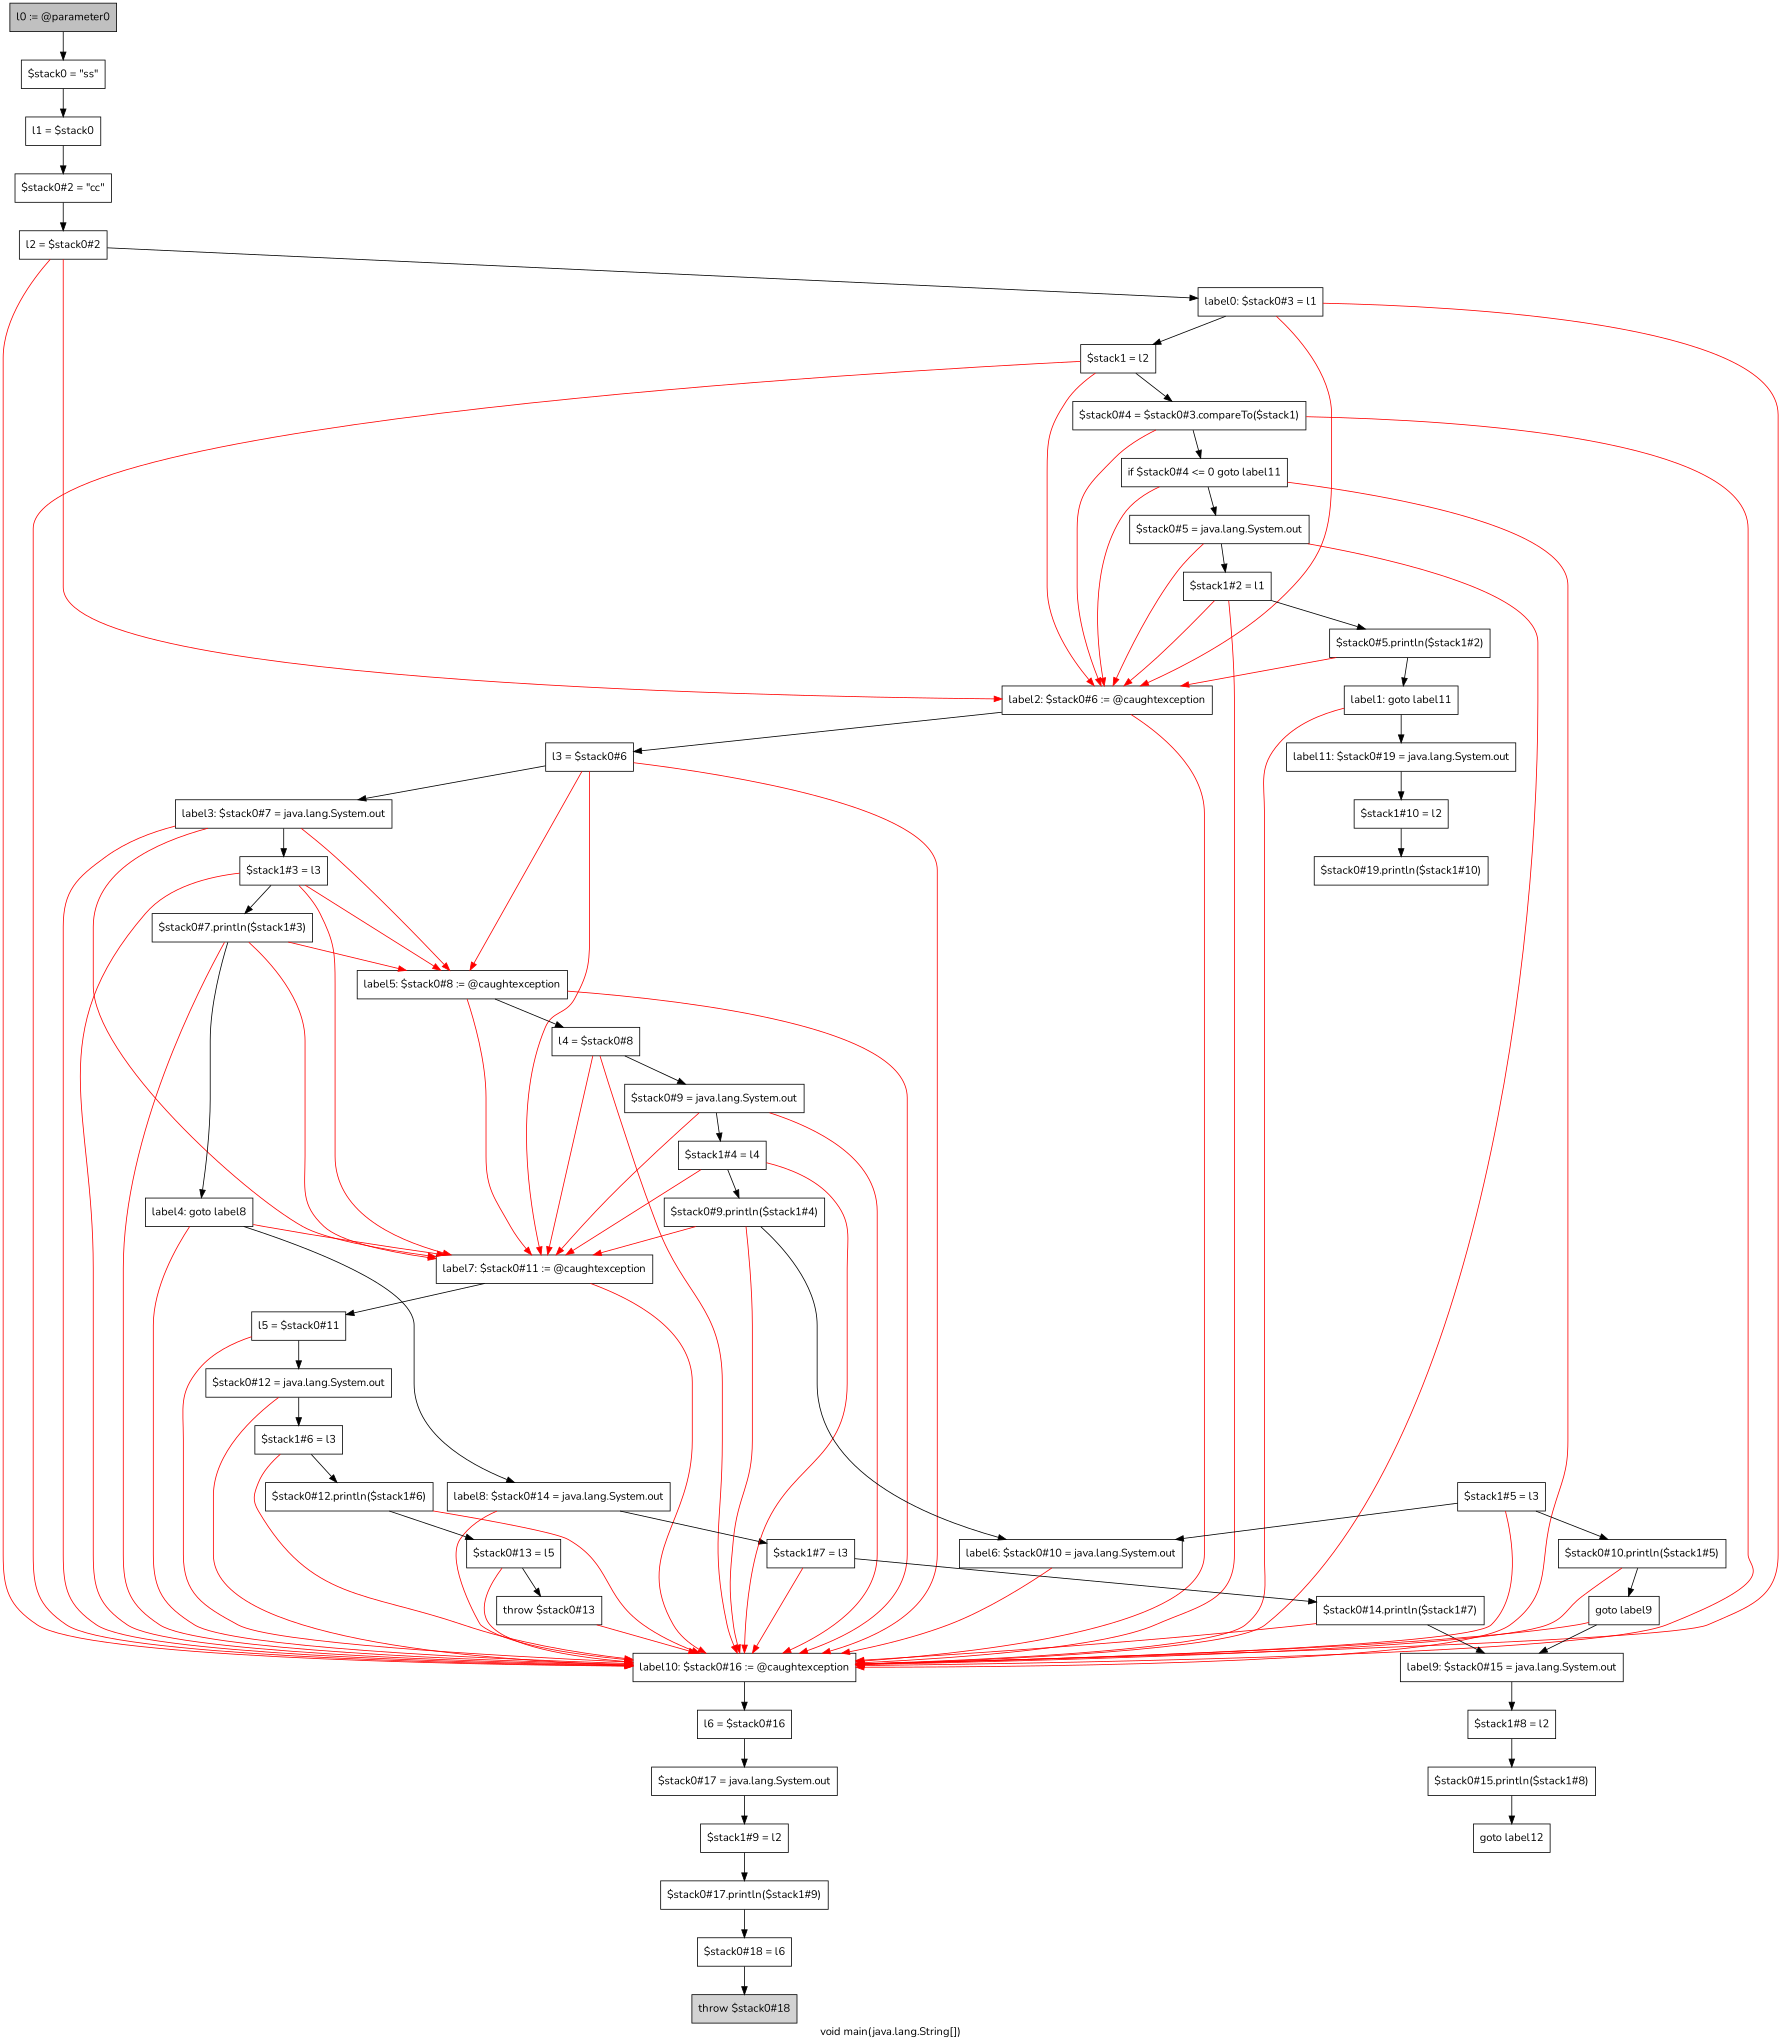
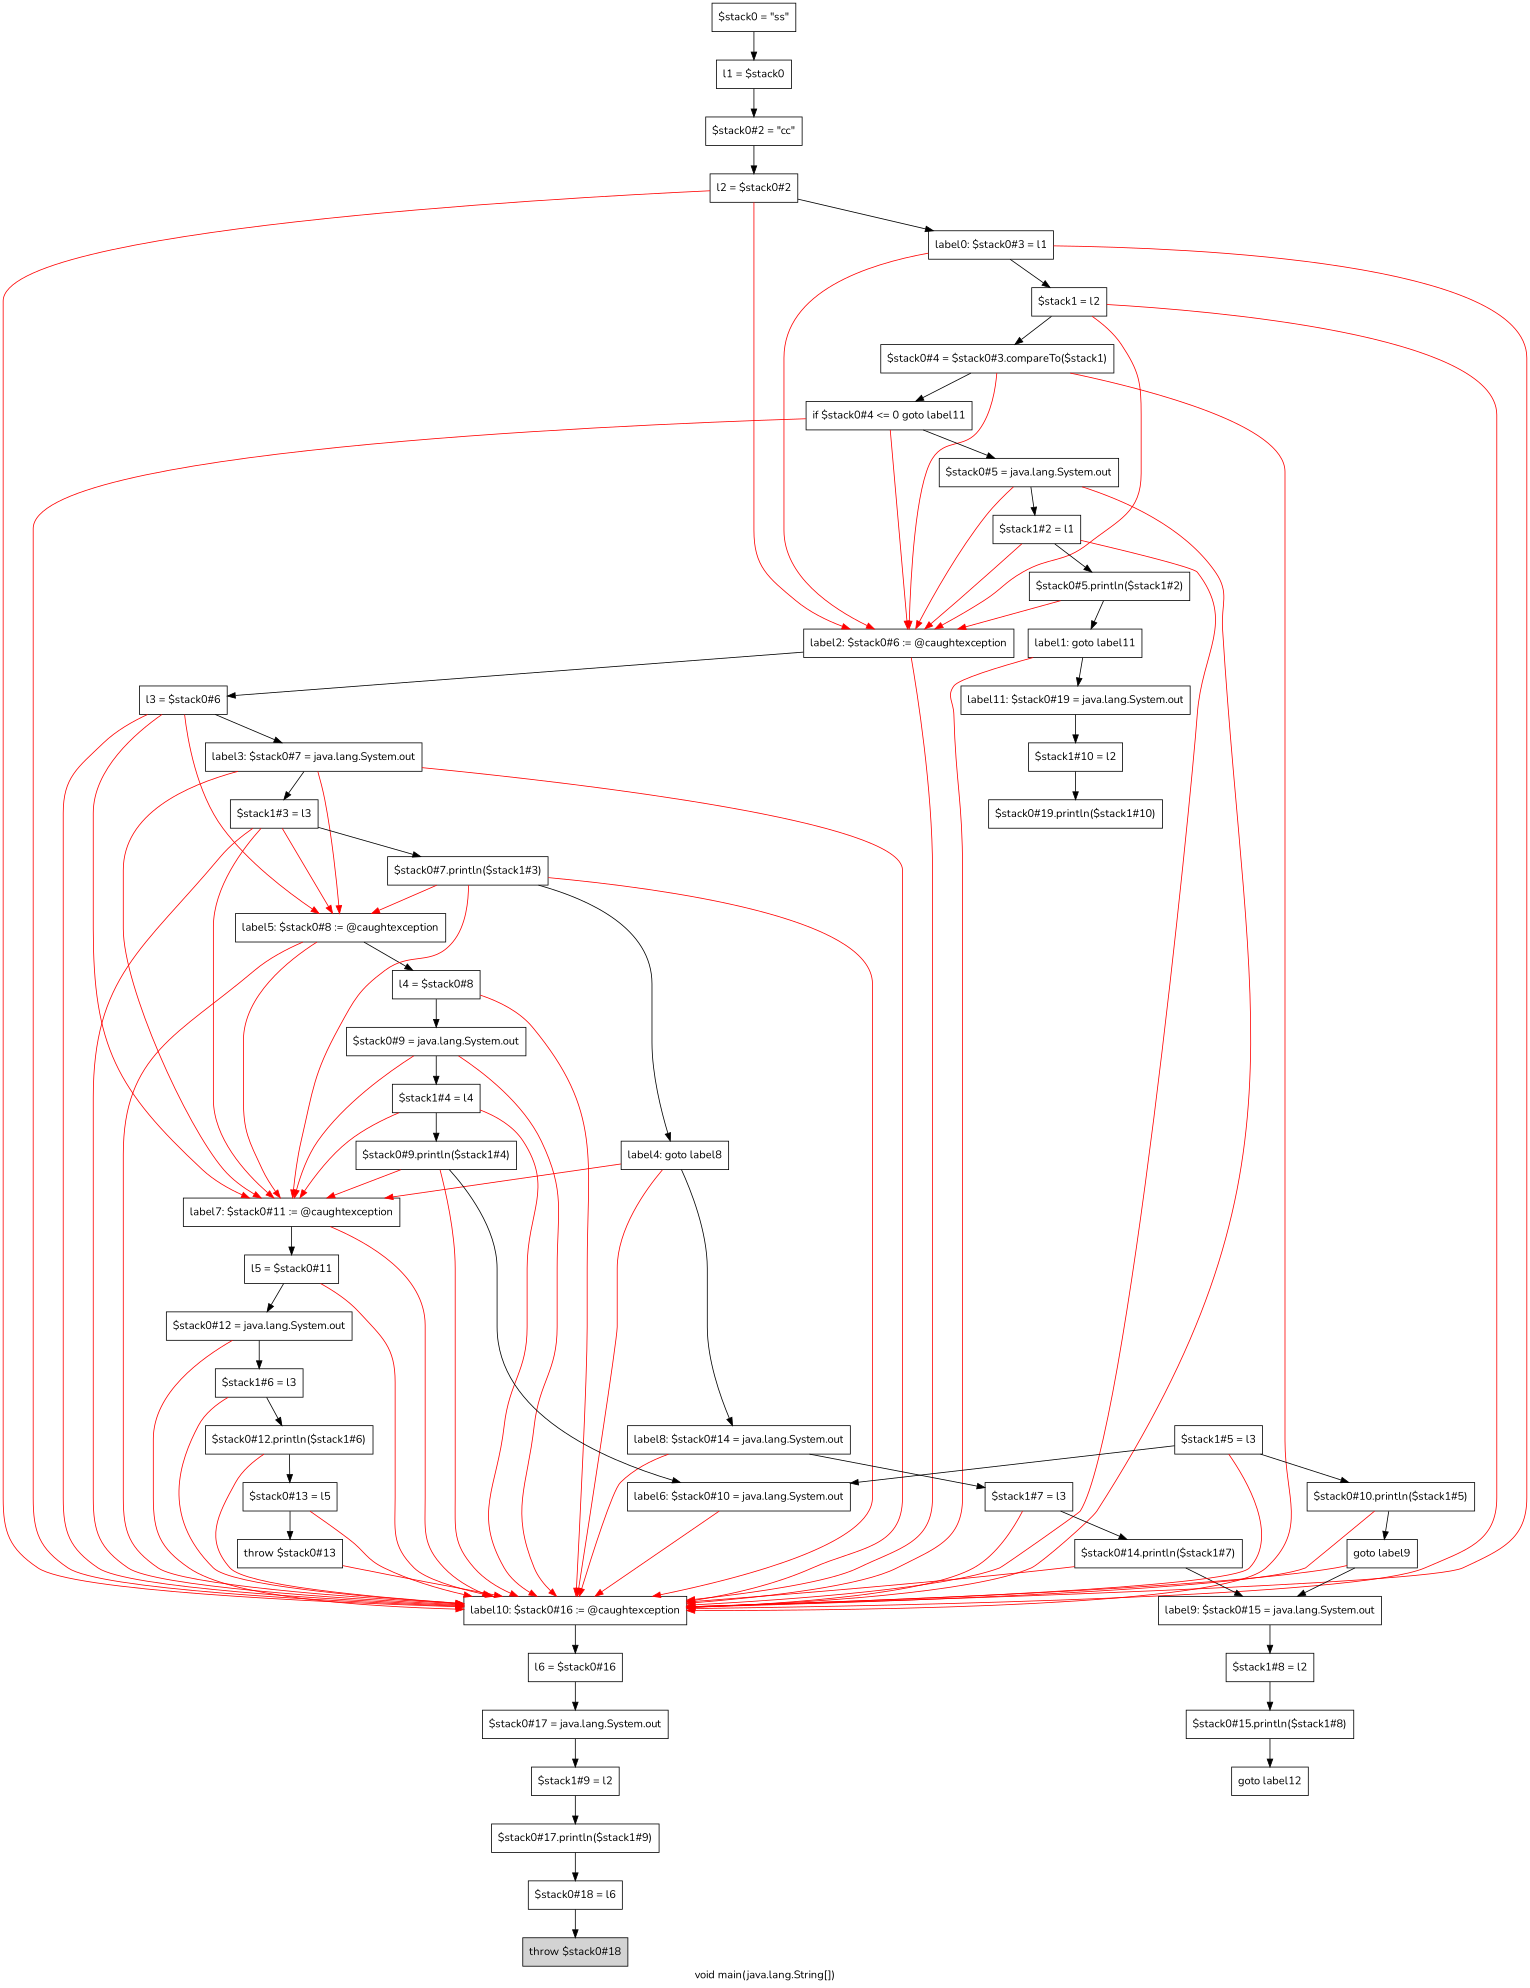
node "l0 := @parameter0": removed
edge "l4 = $stack0#8" -> "label7: $stack0#11 := @caughtexception": removed
